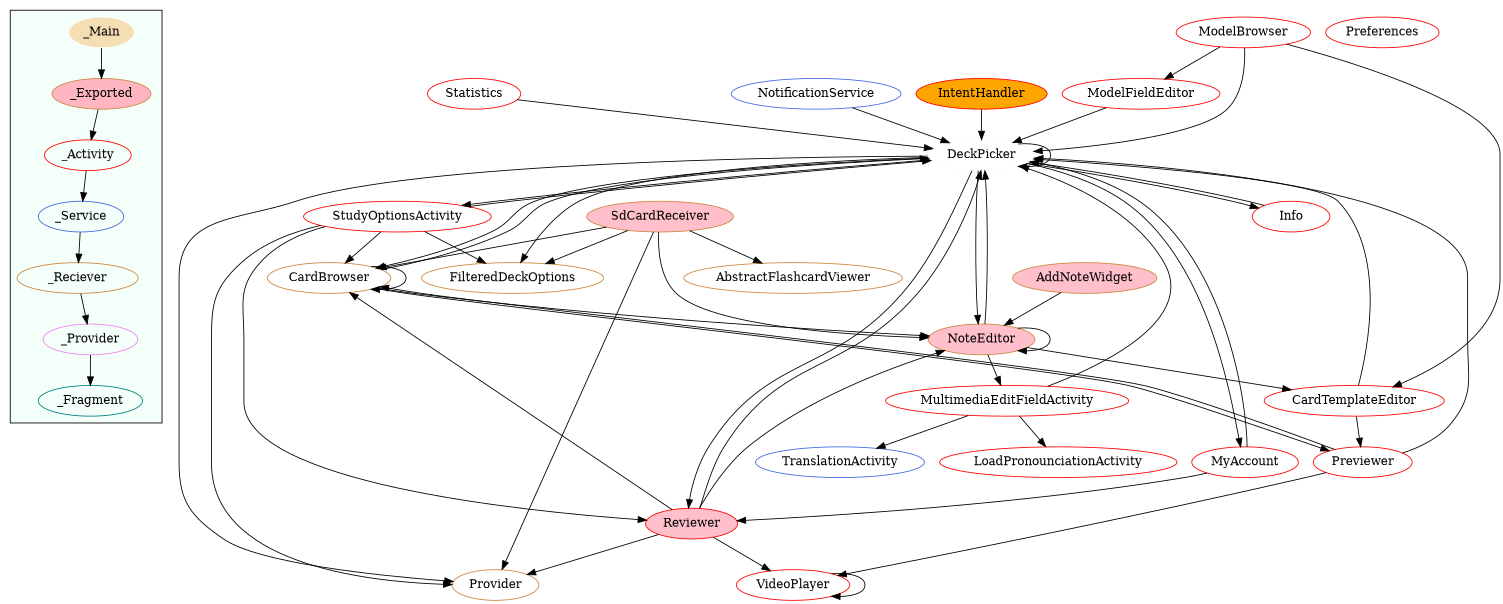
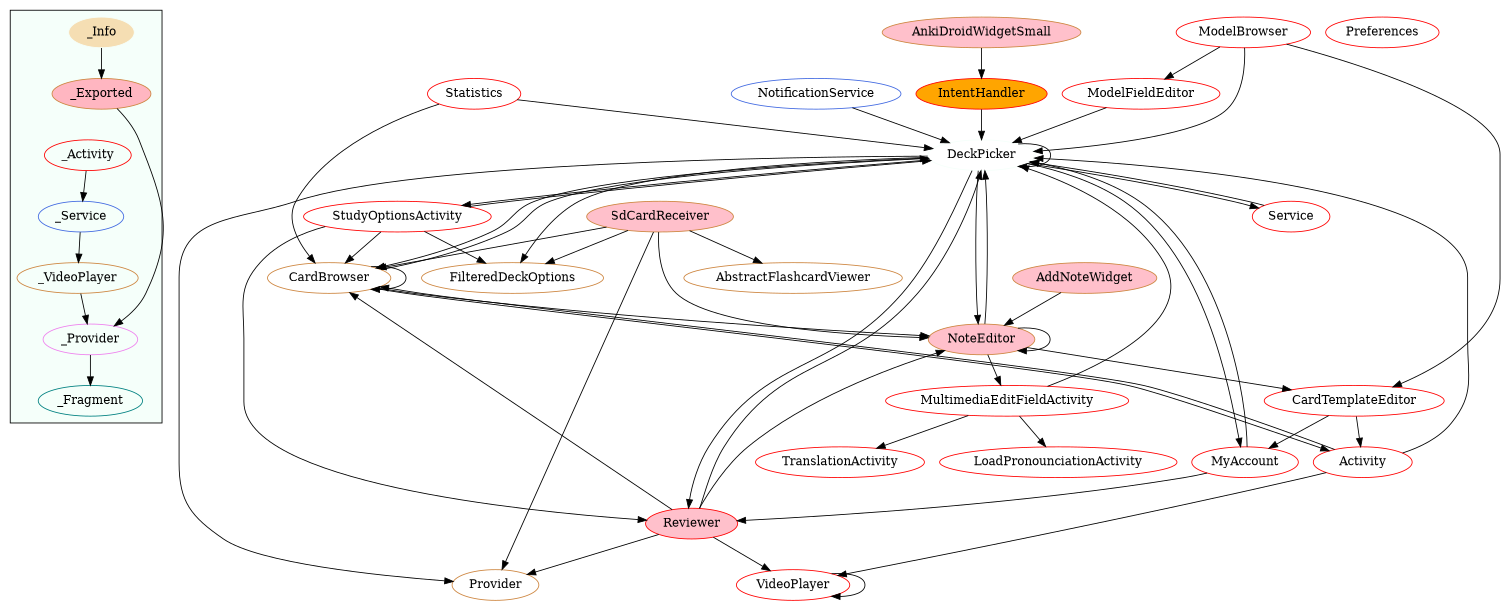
node "_Main": label "_Main" -> "_Info"
node "AnkiDroidWidgetSmall": added
edge "_Exported" -> "_Activity": now "_Exported" -> "_Provider"
edge "Statistics" -> "CardBrowser": added
edge "CardTemplateEditor" -> "DeckPicker": now "CardTemplateEditor" -> "MyAccount"
node "Info": label "Info" -> "Service"
node "_Reciever": label "_Reciever" -> "_VideoPlayer"
edge "StudyOptionsActivity" -> "Provider": removed
node "TranslationActivity": color royalblue -> red
node "Previewer": label "Previewer" -> "Activity"
